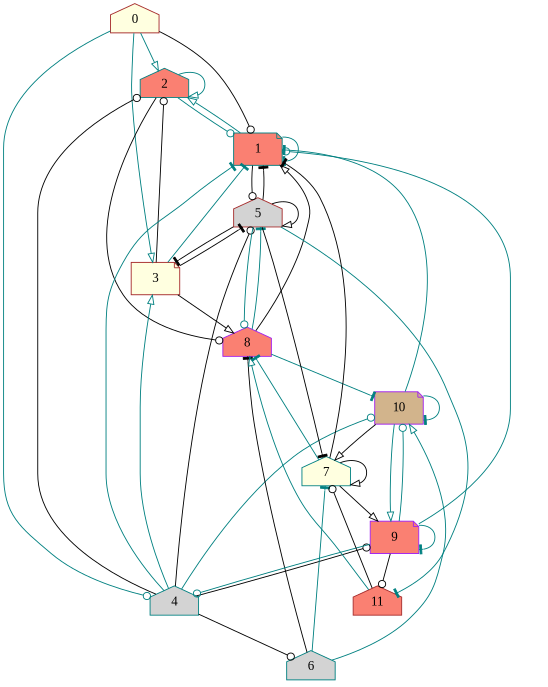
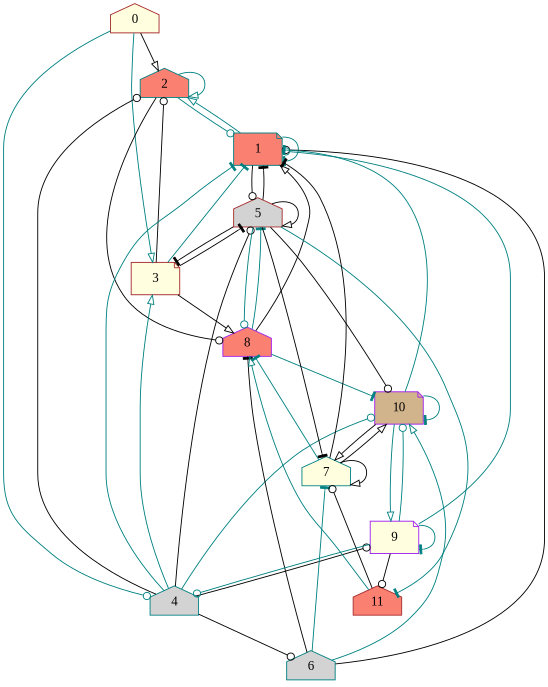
edge "0" -> "2": color teal -> black
edge "0" -> "1": now "6" -> "1"
edge "5" -> "10": added
edge "7" -> "9": now "7" -> "10"
node "9": fillcolor salmon -> lightyellow
